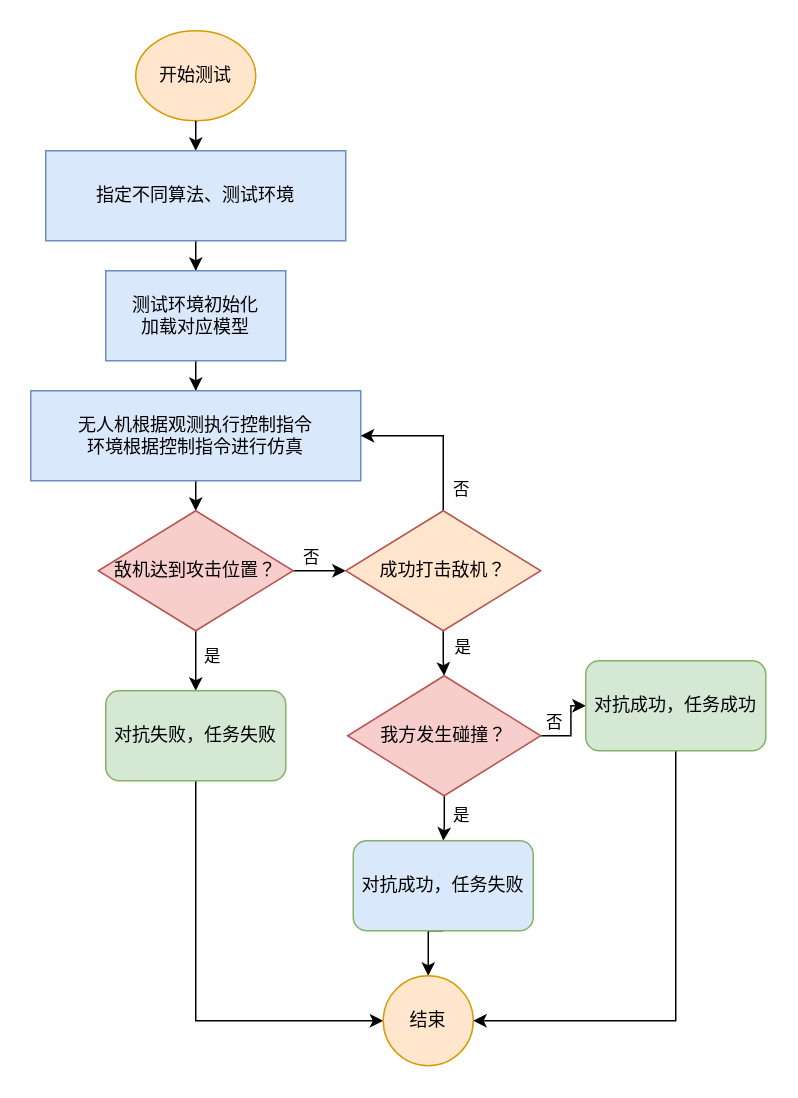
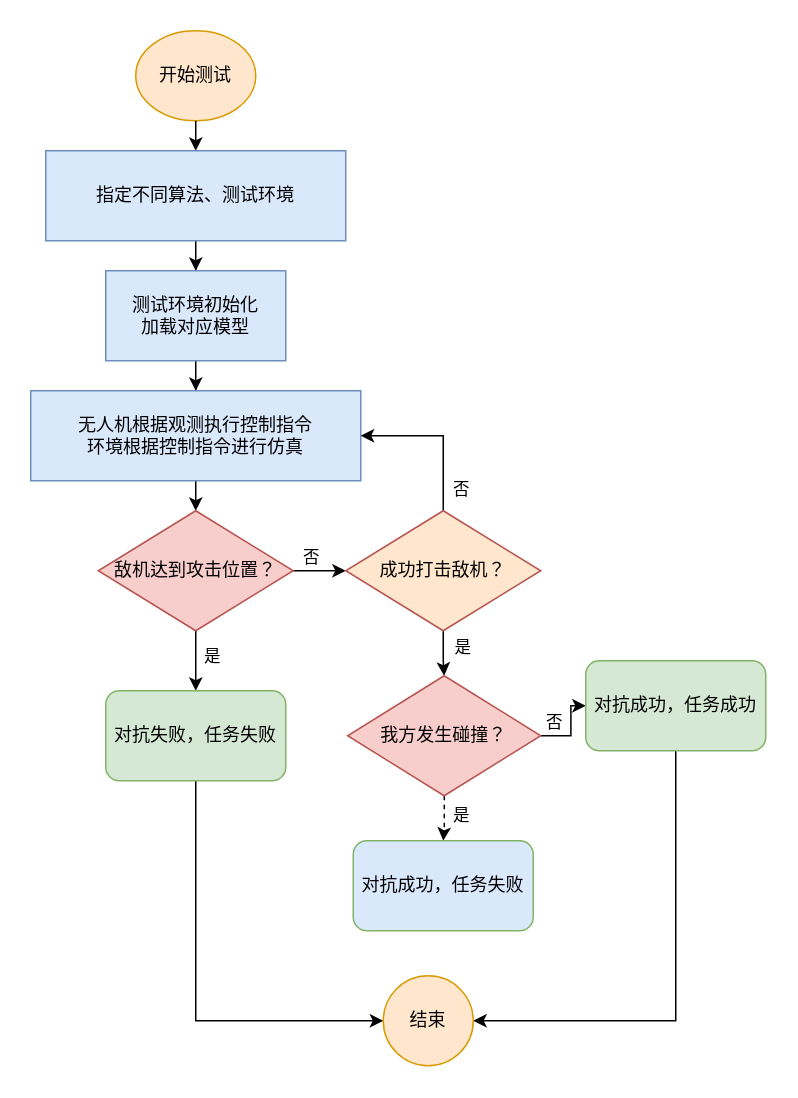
edge "我方发生碰撞？" -> "对抗成功，任务失败": style solid -> dashed
edge "对抗成功，任务失败" -> "结束": removed
